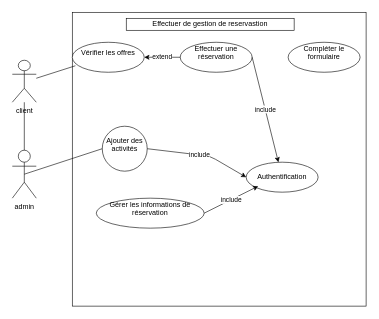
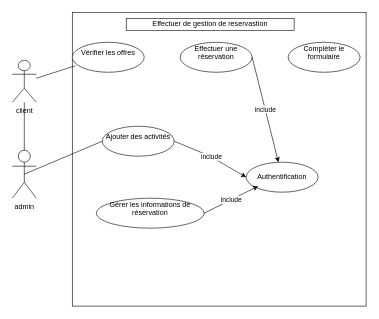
edge "Effectuer une réservation" -> "Vérifier les offres": removed, label "extend"
node "Ajouter des activités": size 45x45 -> 72x30
